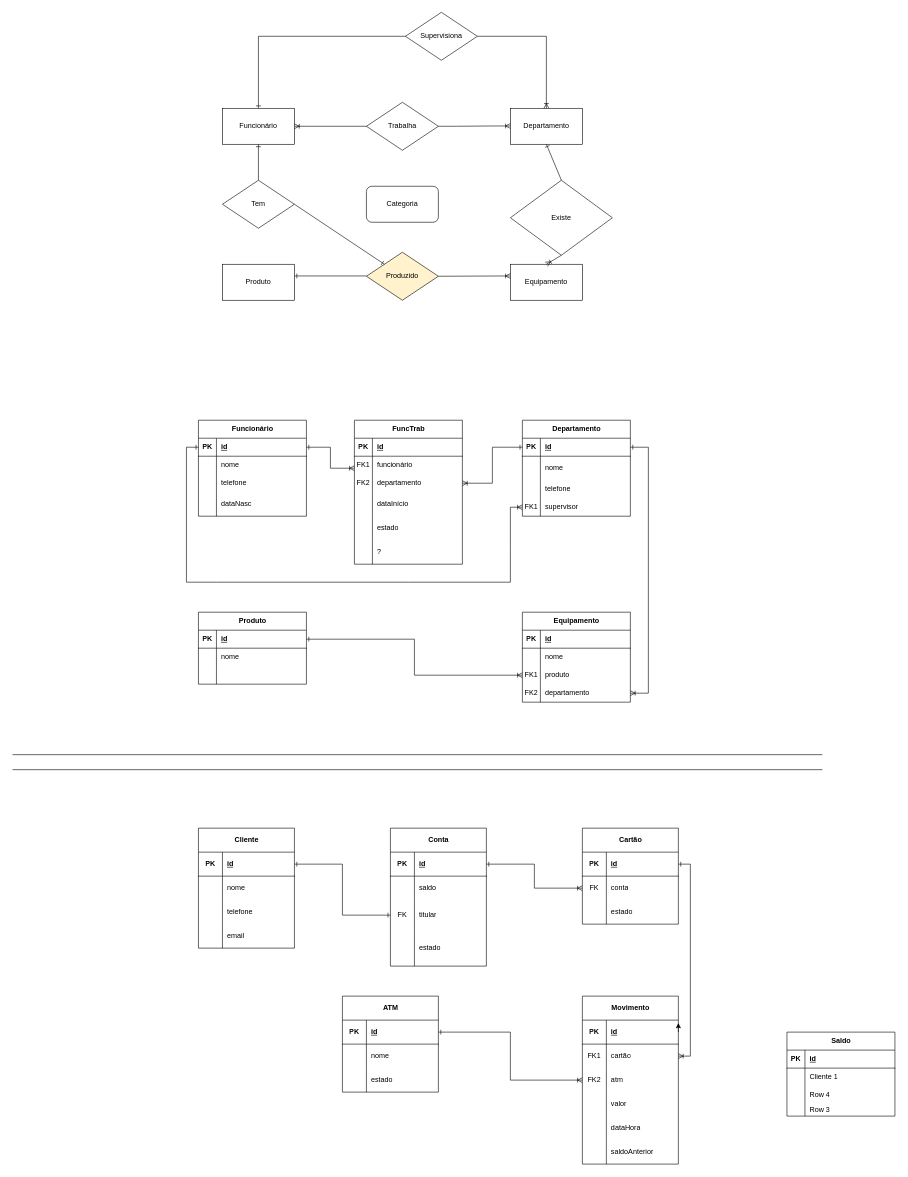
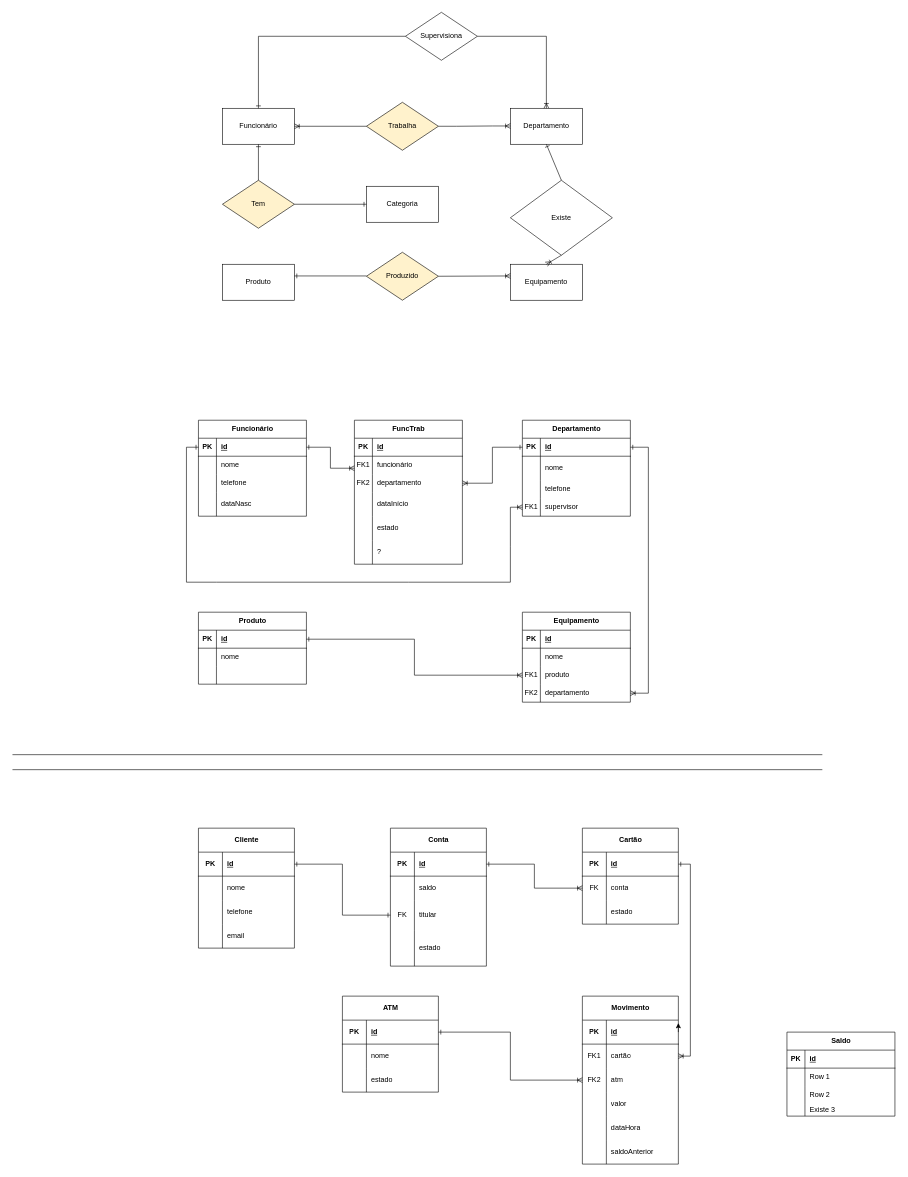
node "Trabalha": fillcolor #ffffff -> #fff2cc
node "Tem": fillcolor #ffffff -> #fff2cc
node "Categoria": shape rounded rectangle -> rectangle
edge "Tem" -> "Produzido": now "Tem" -> "Categoria"
node "Cliente 1": label "Cliente 1" -> "Row 1"
node "Row 4": label "Row 4" -> "Row 2"
node "Row 3": label "Row 3" -> "Existe 3"
